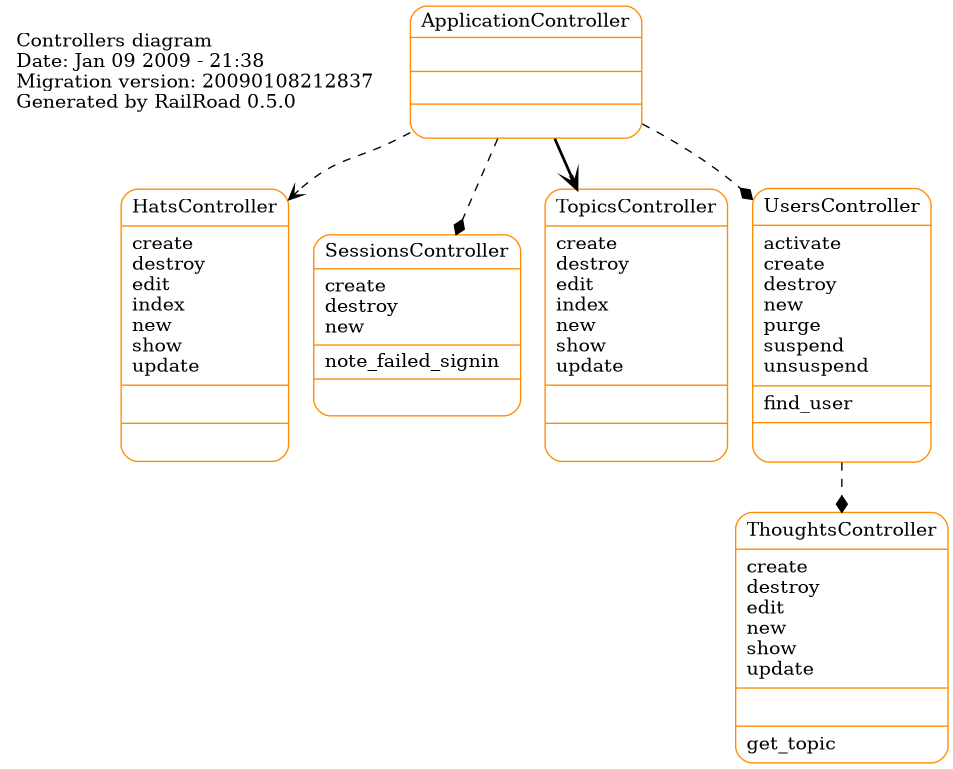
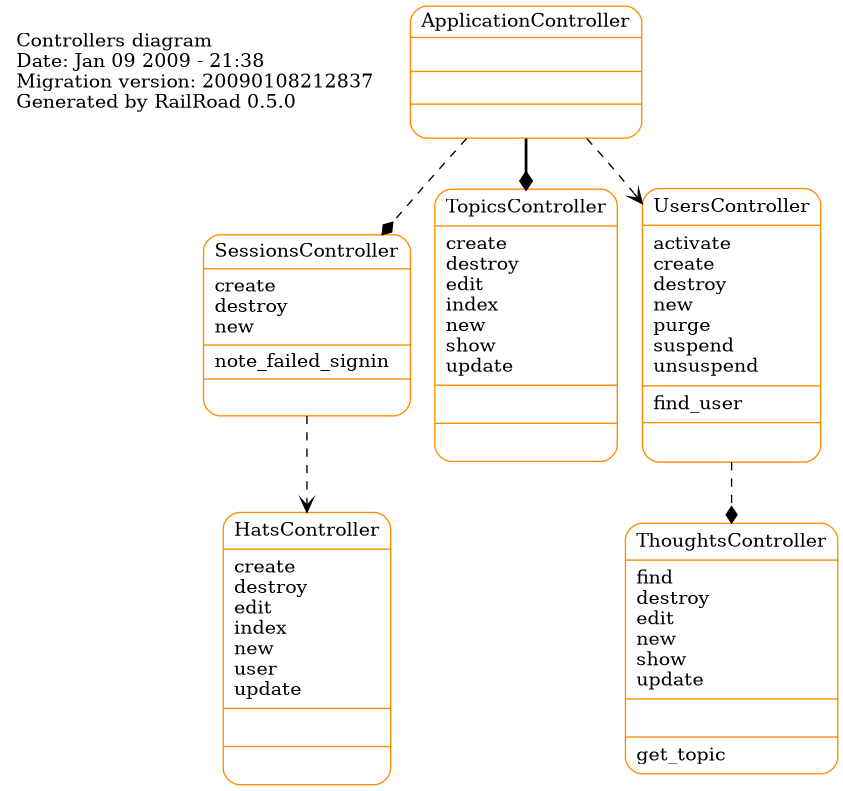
edge "ApplicationController" -> "UsersController": arrowhead diamond -> vee
edge "ApplicationController" -> "HatsController": now "SessionsController" -> "HatsController"
edge "ApplicationController" -> "TopicsController": arrowhead vee -> diamond
node "HatsController": text "show" -> "user"
node "ThoughtsController": text "create" -> "find"
